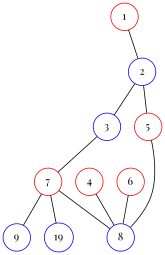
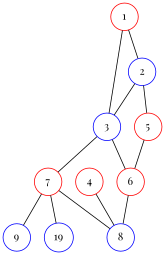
edge "1" -- "3": added
edge "3" -- "6": added
edge "5" -- "8": now "5" -- "6"
